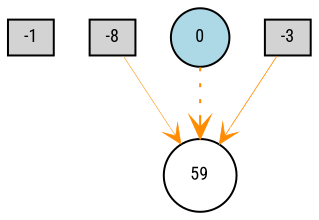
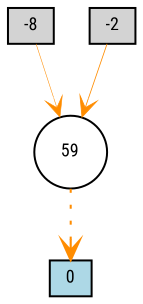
node "-1": removed
node "0": shape circle -> box
node "-3": label "-3" -> "-2"
edge "0" -> "59": reversed
